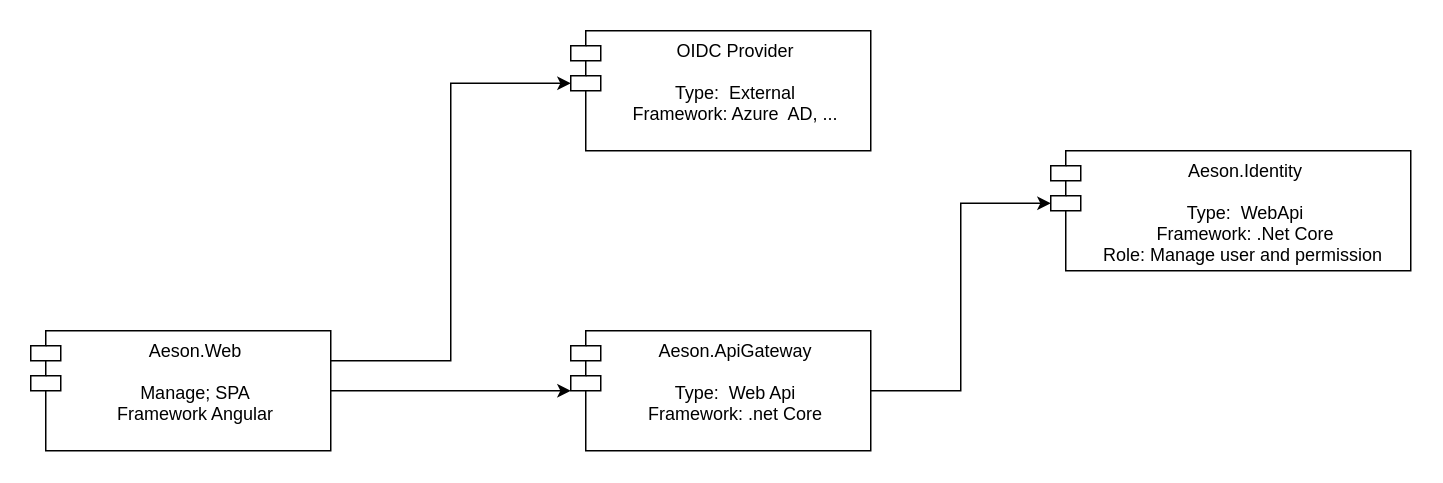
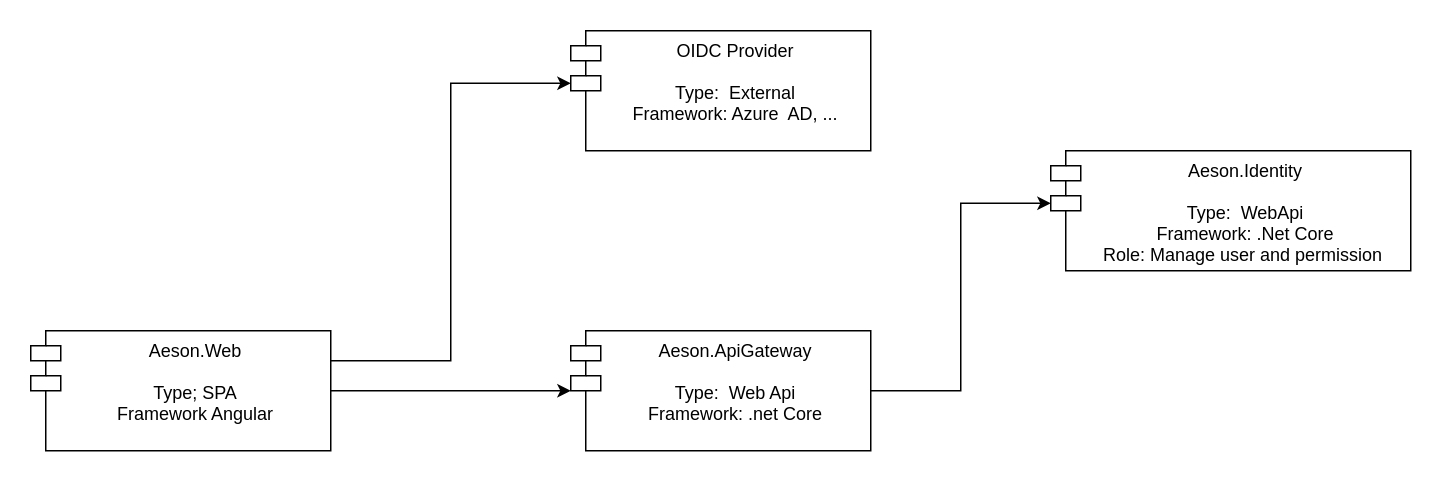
node "Aeson.Web Manage; SPA Framework Angular": label "Aeson.Web Manage; SPA Framework Angular" -> "Aeson.Web Type; SPA Framework Angular"
